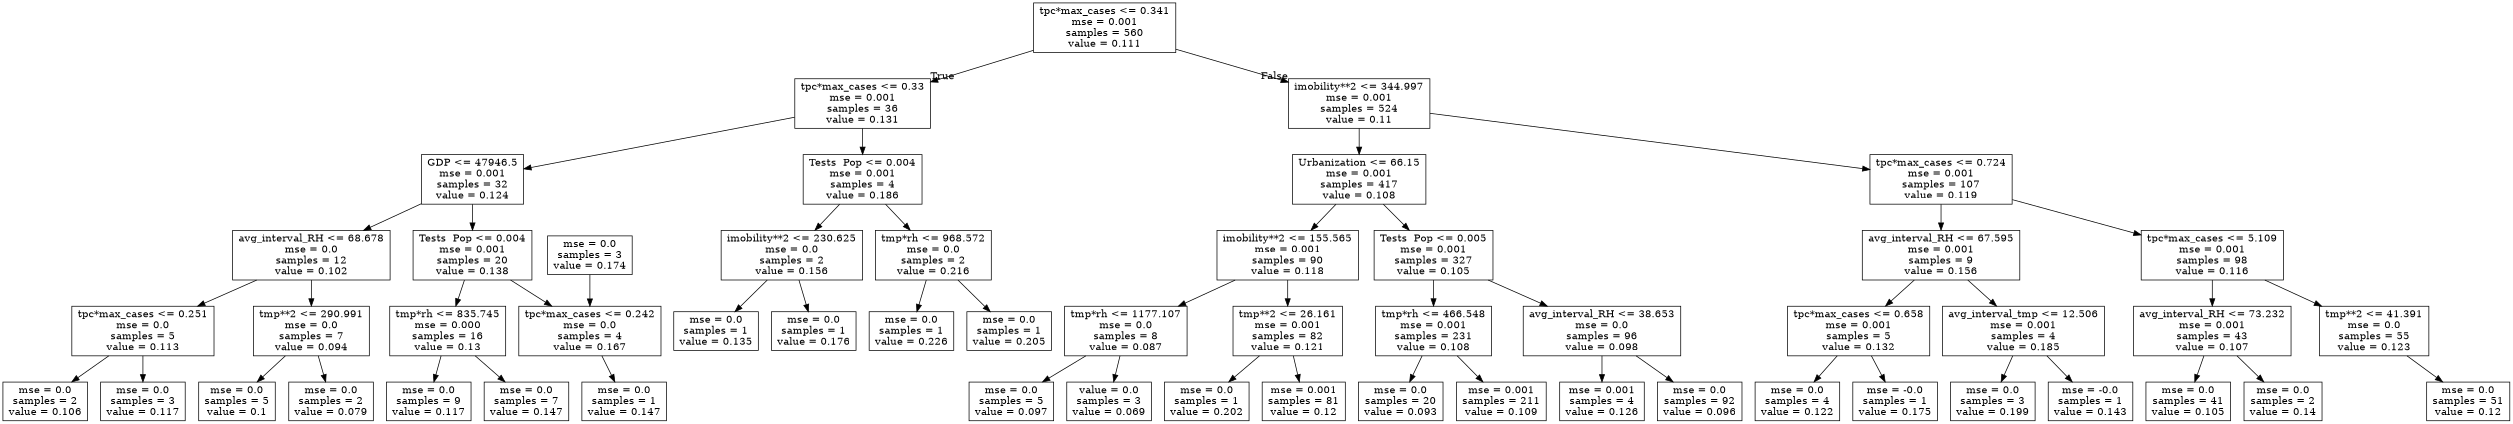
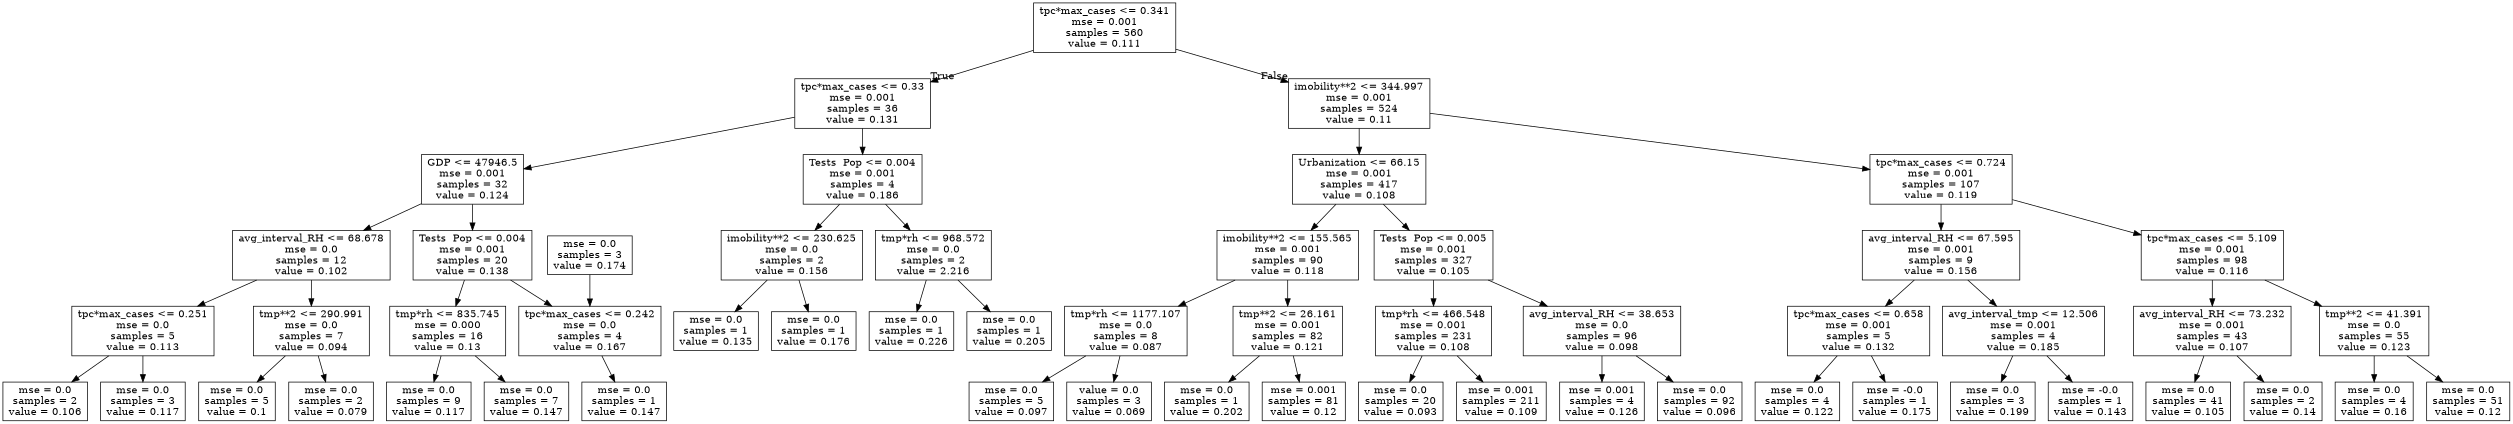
node "tmp*rh <= 968.572 mse = 0.0 samples = 2 value = 0.216": label "tmp*rh <= 968.572 mse = 0.0 samples = 2 value = 0.216" -> "tmp*rh <= 968.572 mse = 0.0 samples = 2 value = 2.216"
node "mse = 0.0 samples = 4 value = 0.16": added
